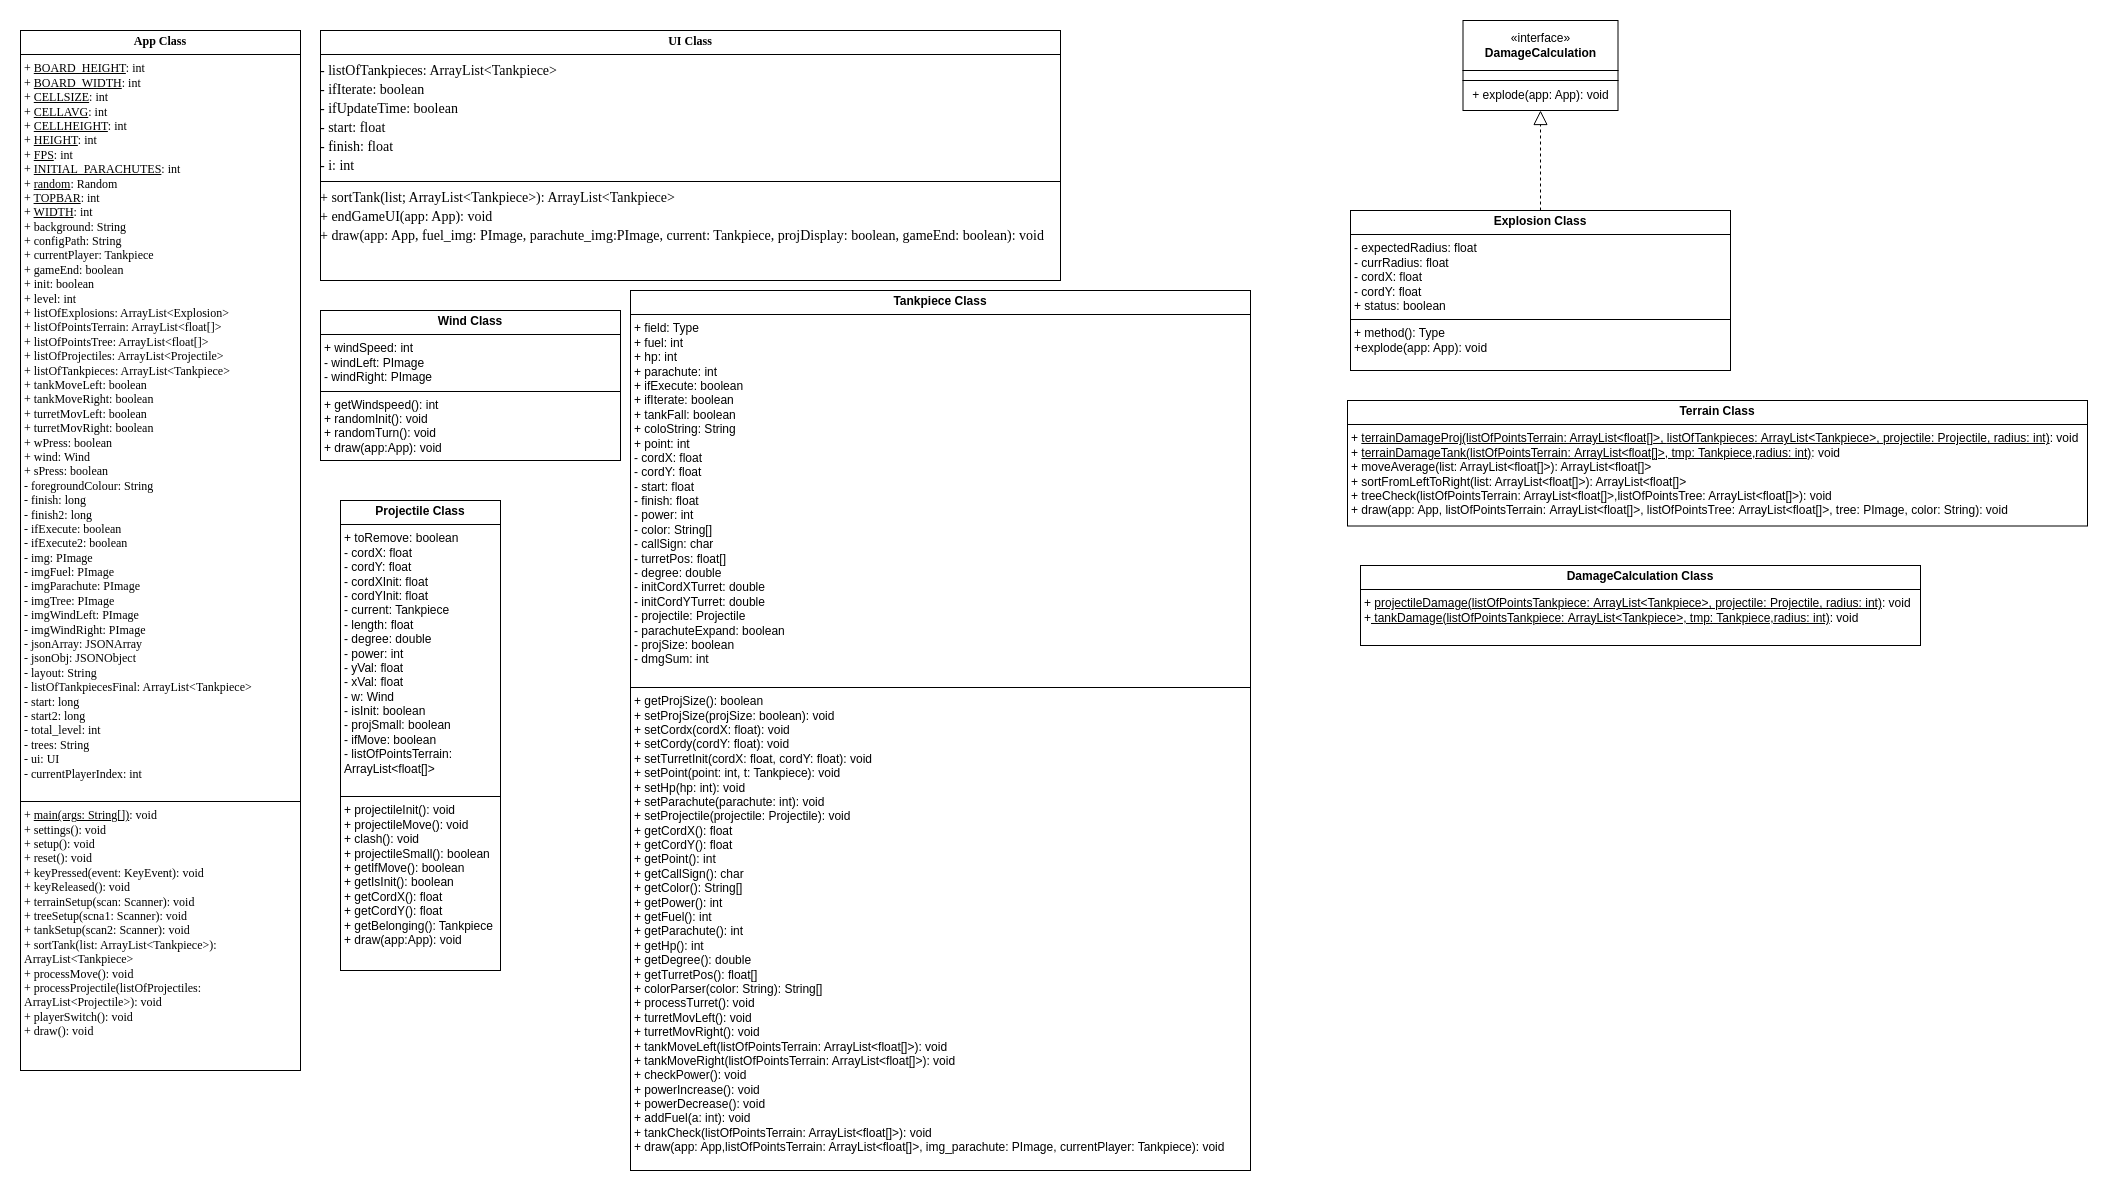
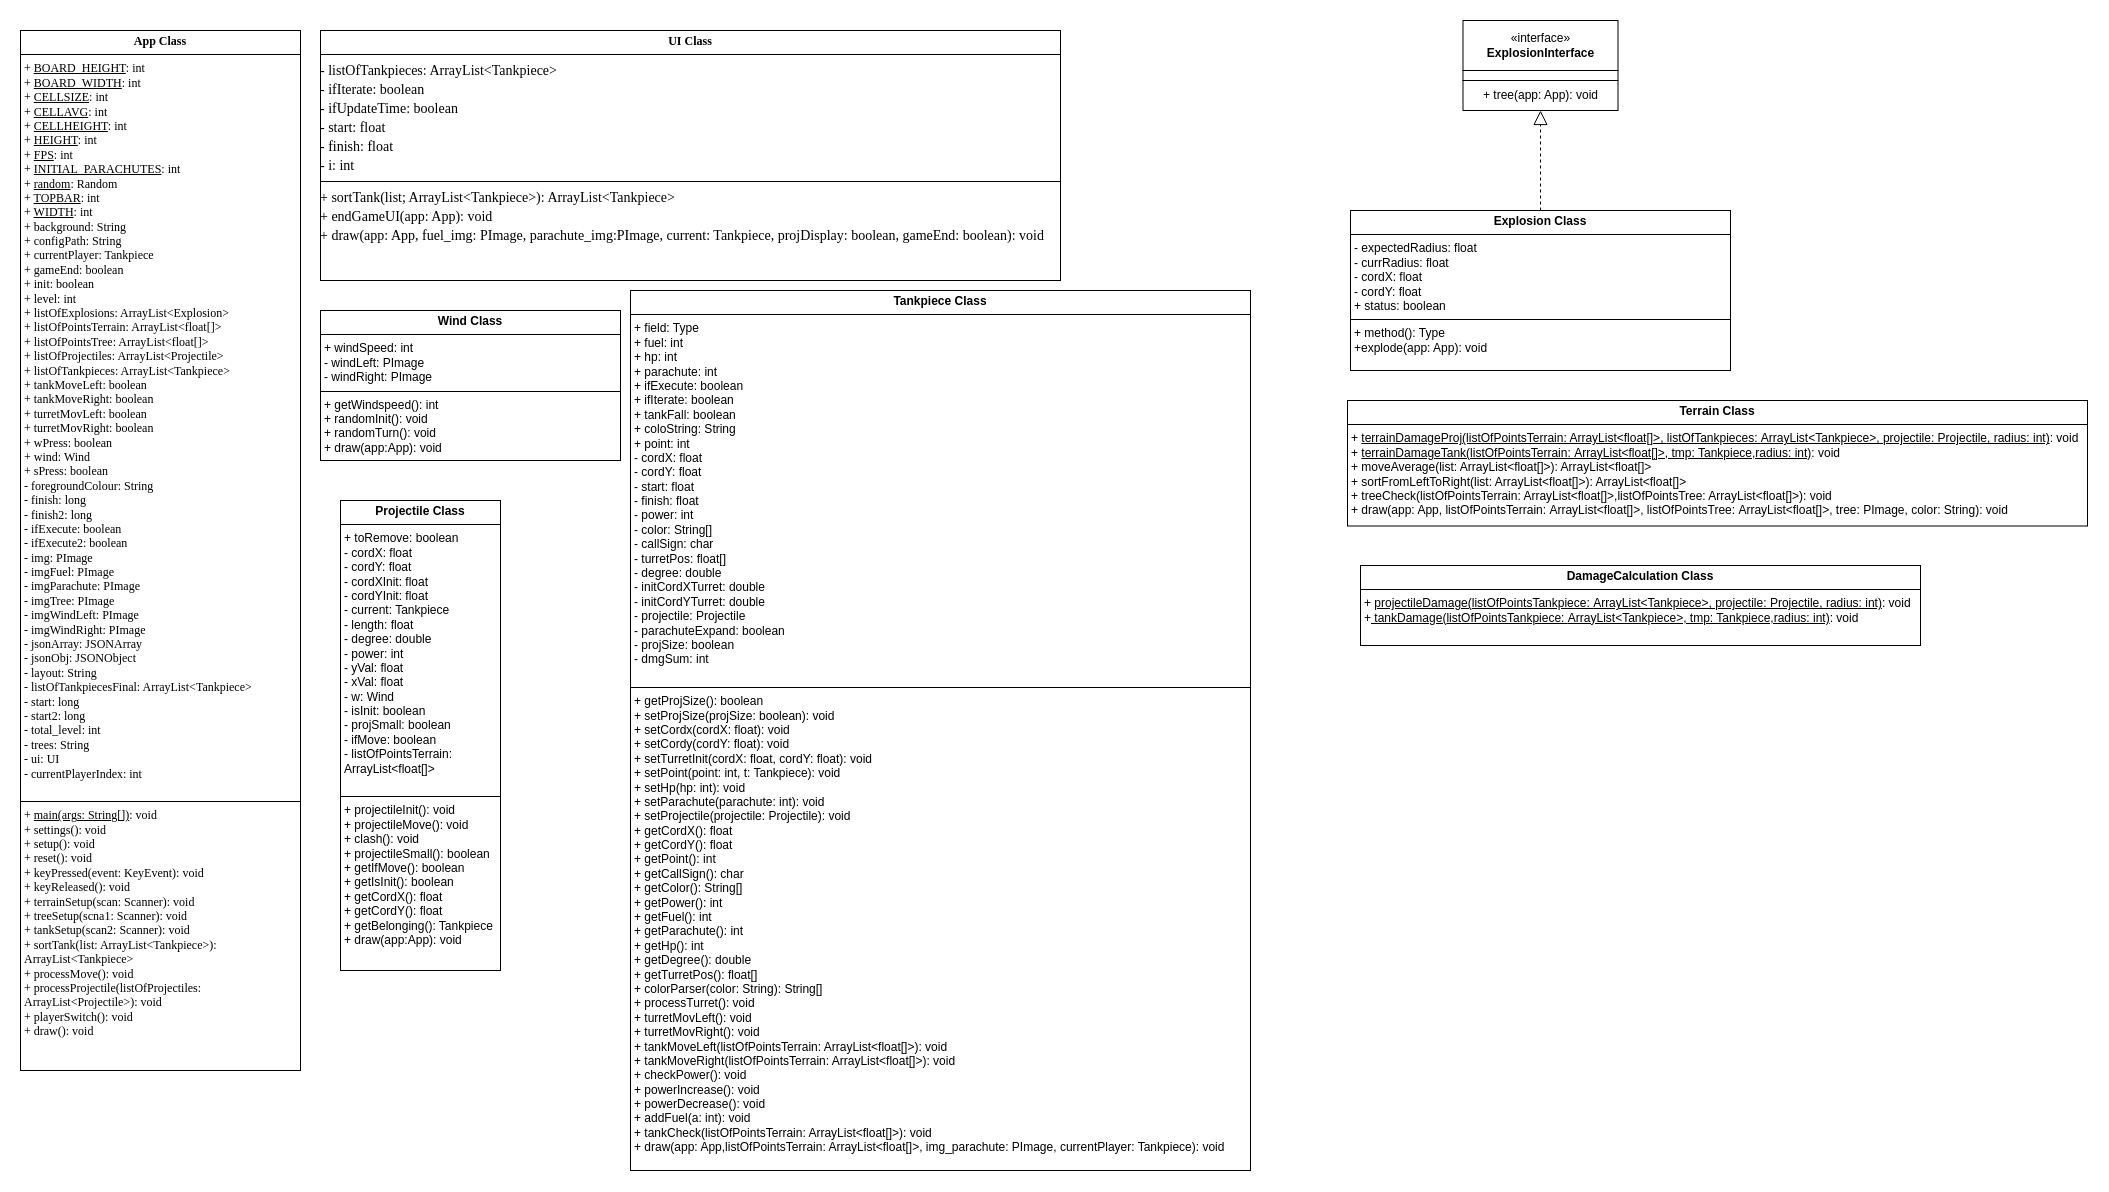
node "«interface» DamageCalculation": label "«interface» DamageCalculation" -> "«interface» ExplosionInterface"
node "+ explode(app: App): void": label "+ explode(app: App): void" -> "+ tree(app: App): void"
